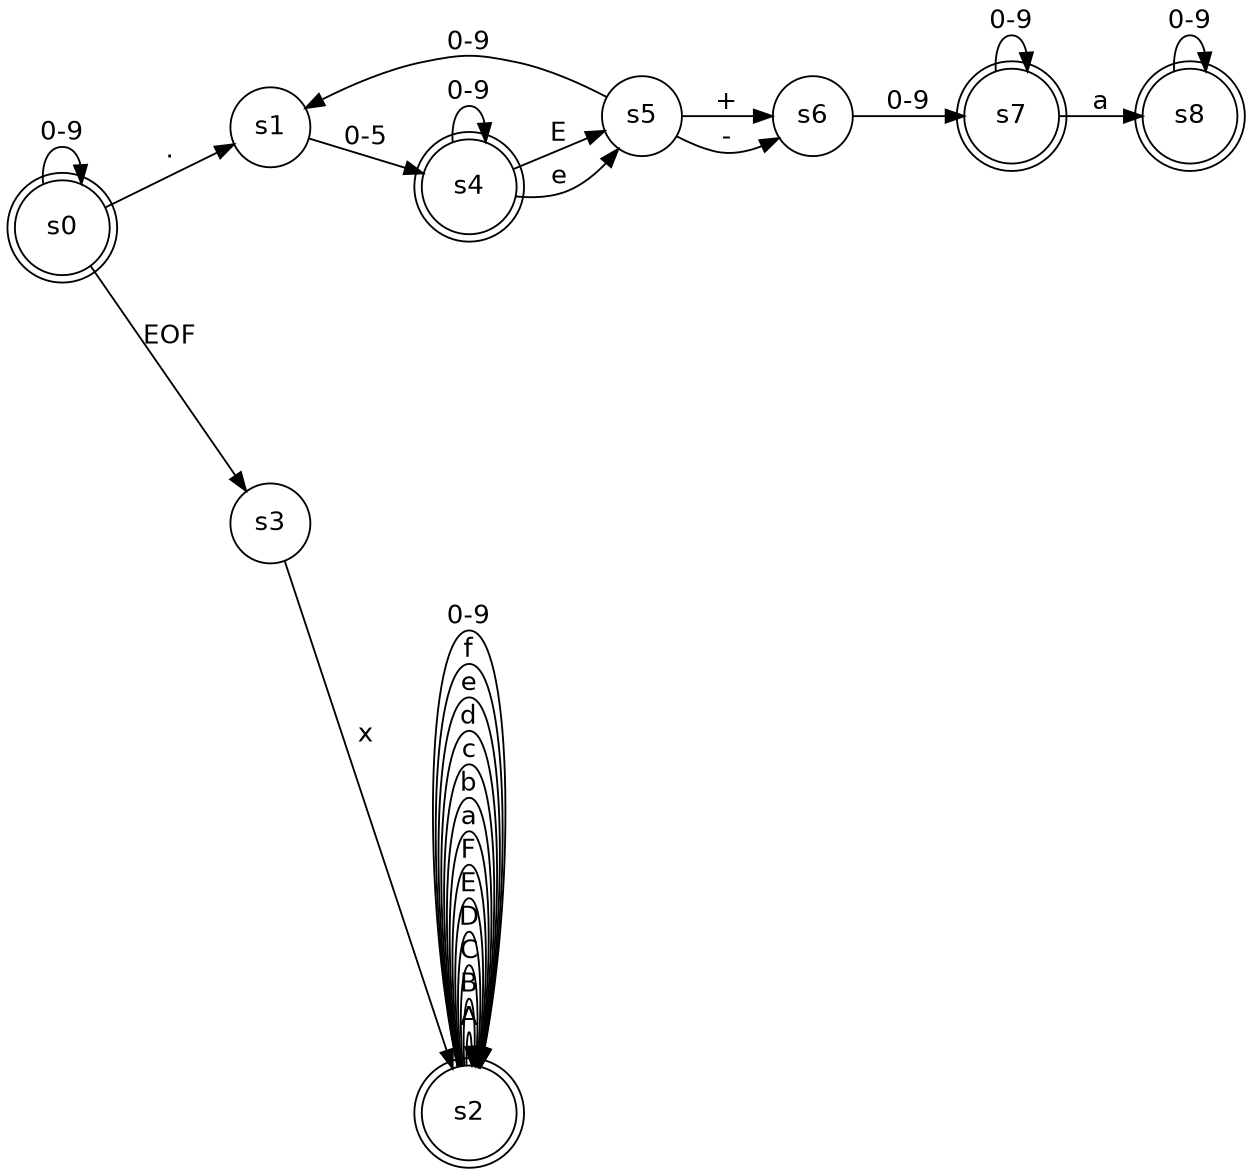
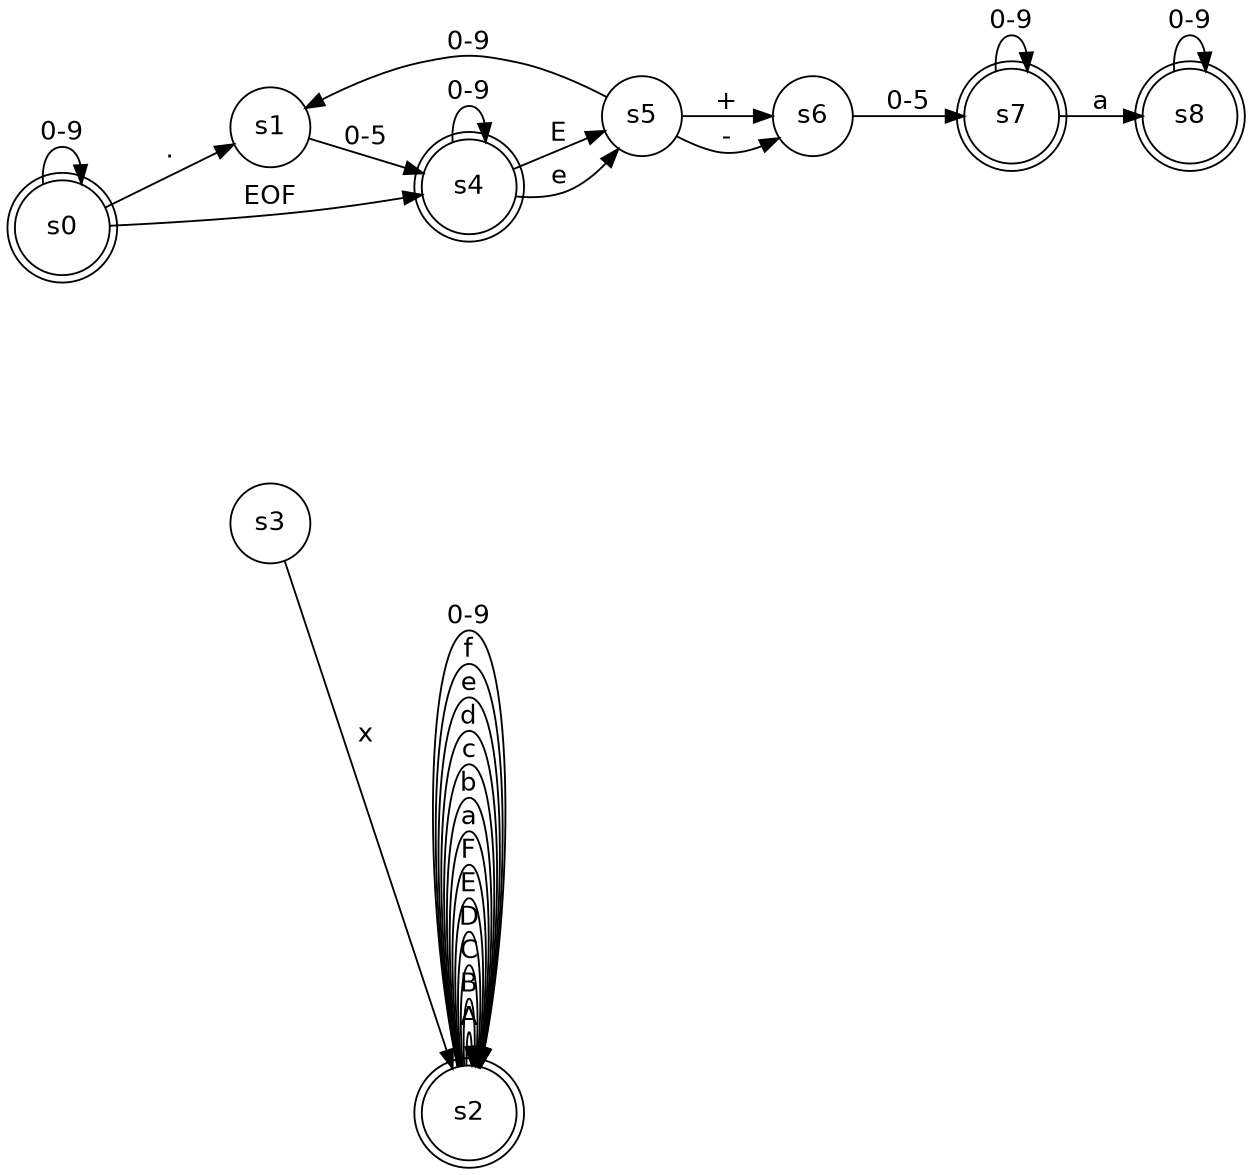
edge "s6" -> "s7": label "0-9" -> "0-5"
edge "s0" -> "s3": now "s0" -> "s4"
